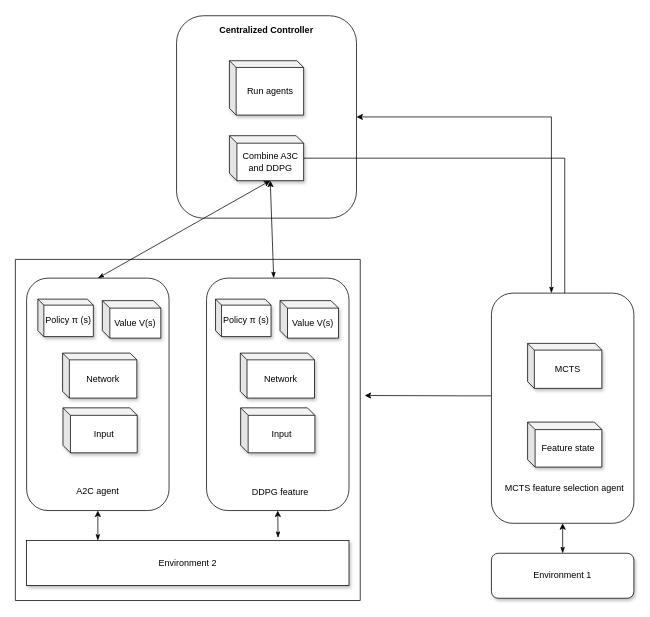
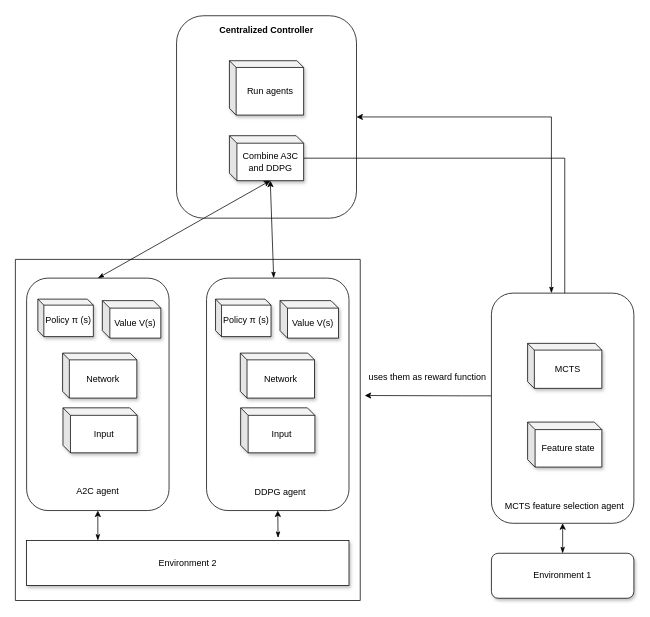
node "uses them as reward function": added
node "MCTS feature selection agent": moved (564, 488) -> (564, 507)
node "DDPG feature": label "DDPG feature" -> "DDPG agent"
